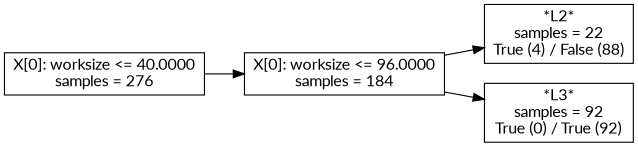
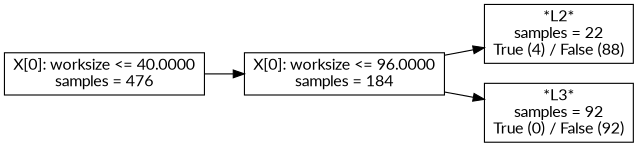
node "X[0]: worksize <= 40.0000 samples = 276": label "X[0]: worksize <= 40.0000 samples = 276" -> "X[0]: worksize <= 40.0000 samples = 476"
node "*L3* samples = 92 True (0) / True (92)": label "*L3* samples = 92 True (0) / True (92)" -> "*L3* samples = 92 True (0) / False (92)"
